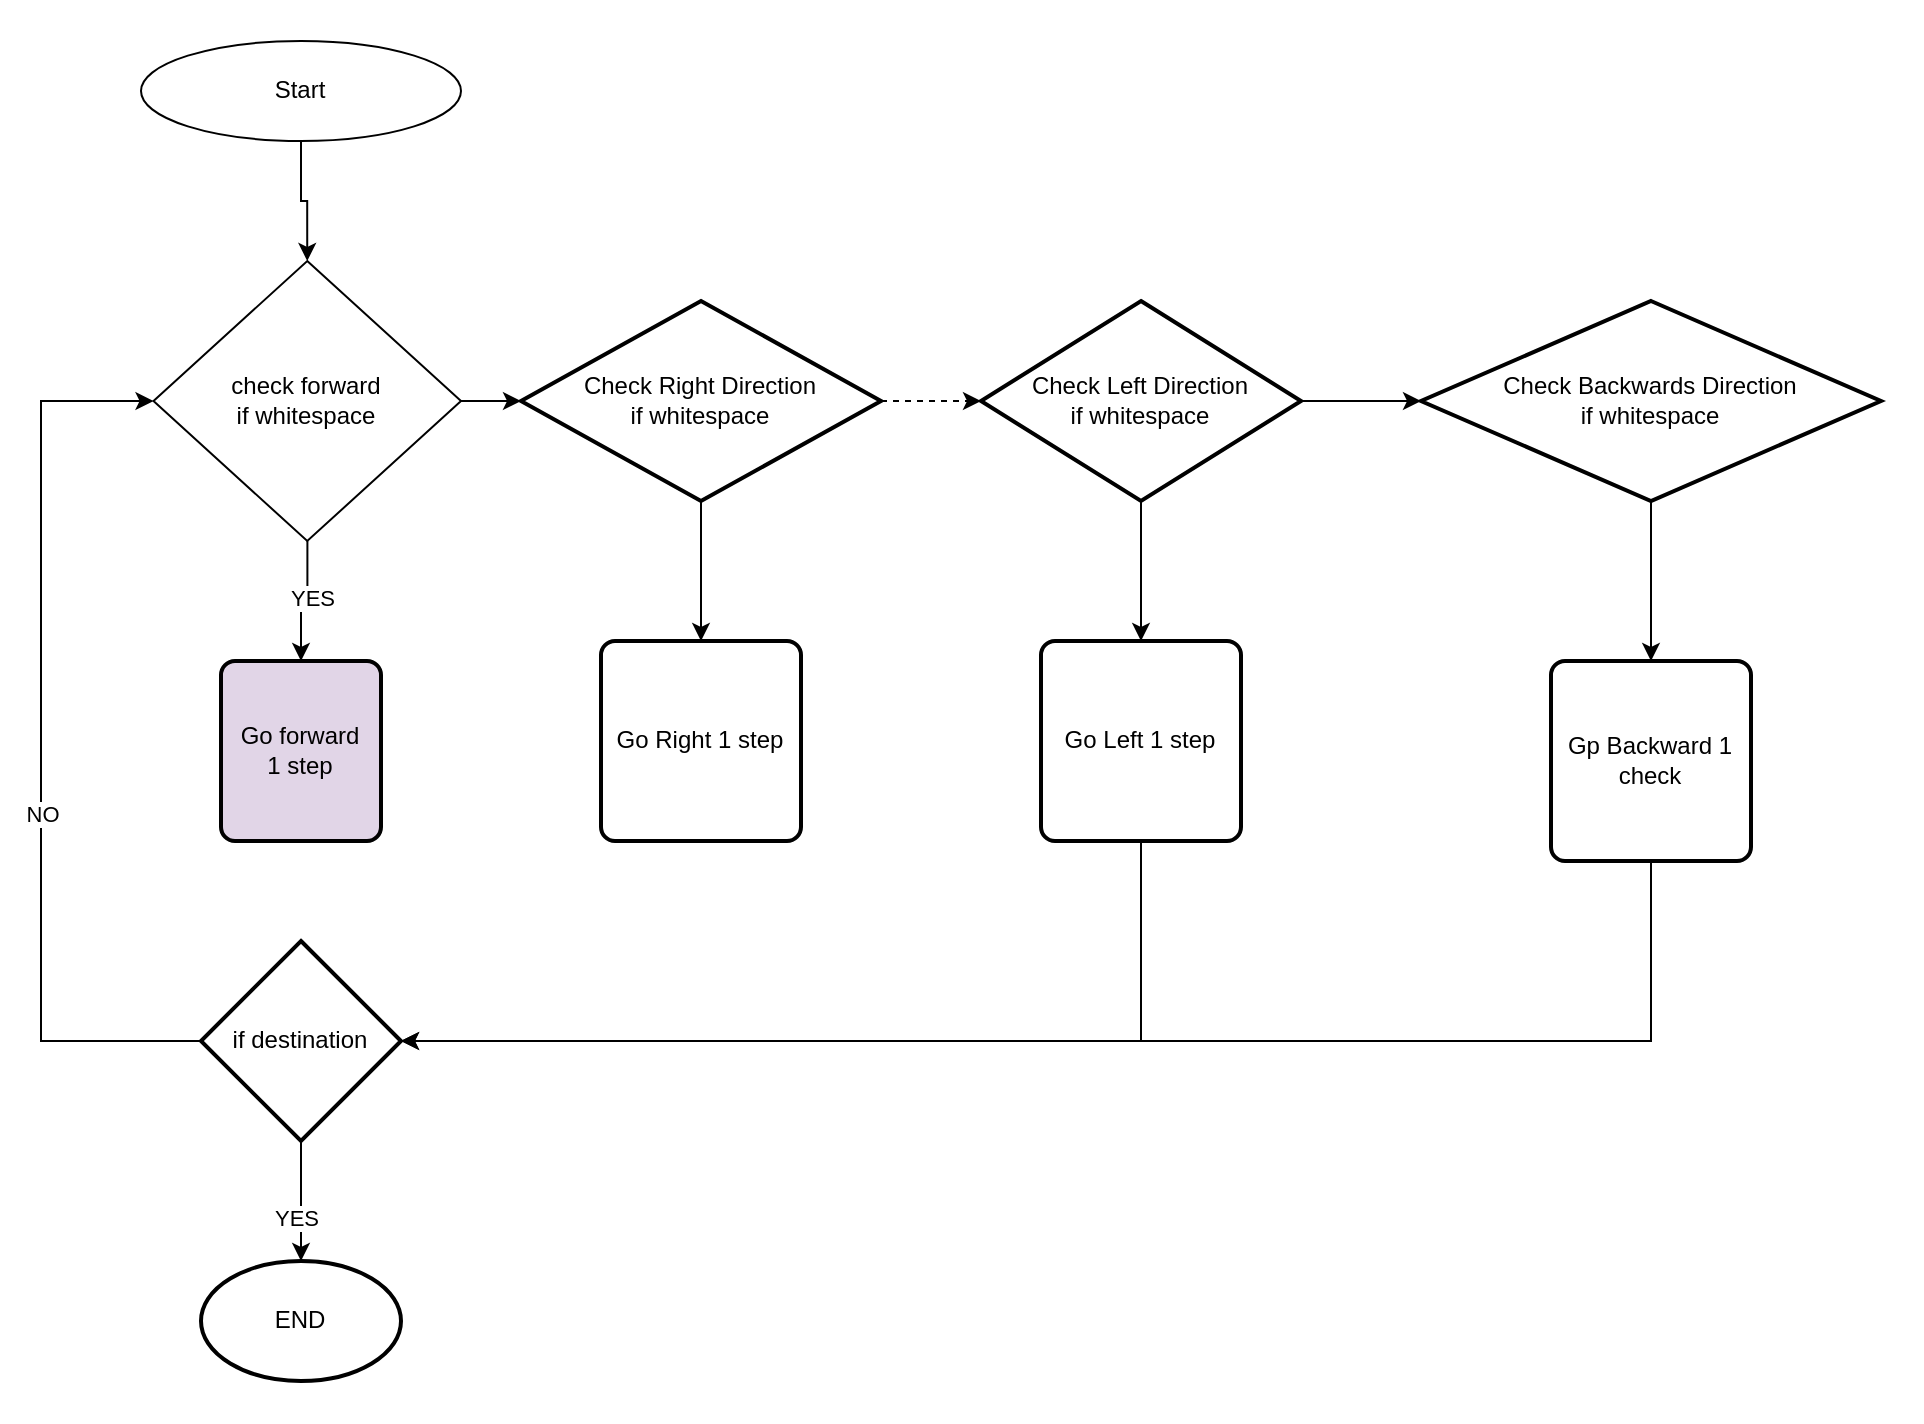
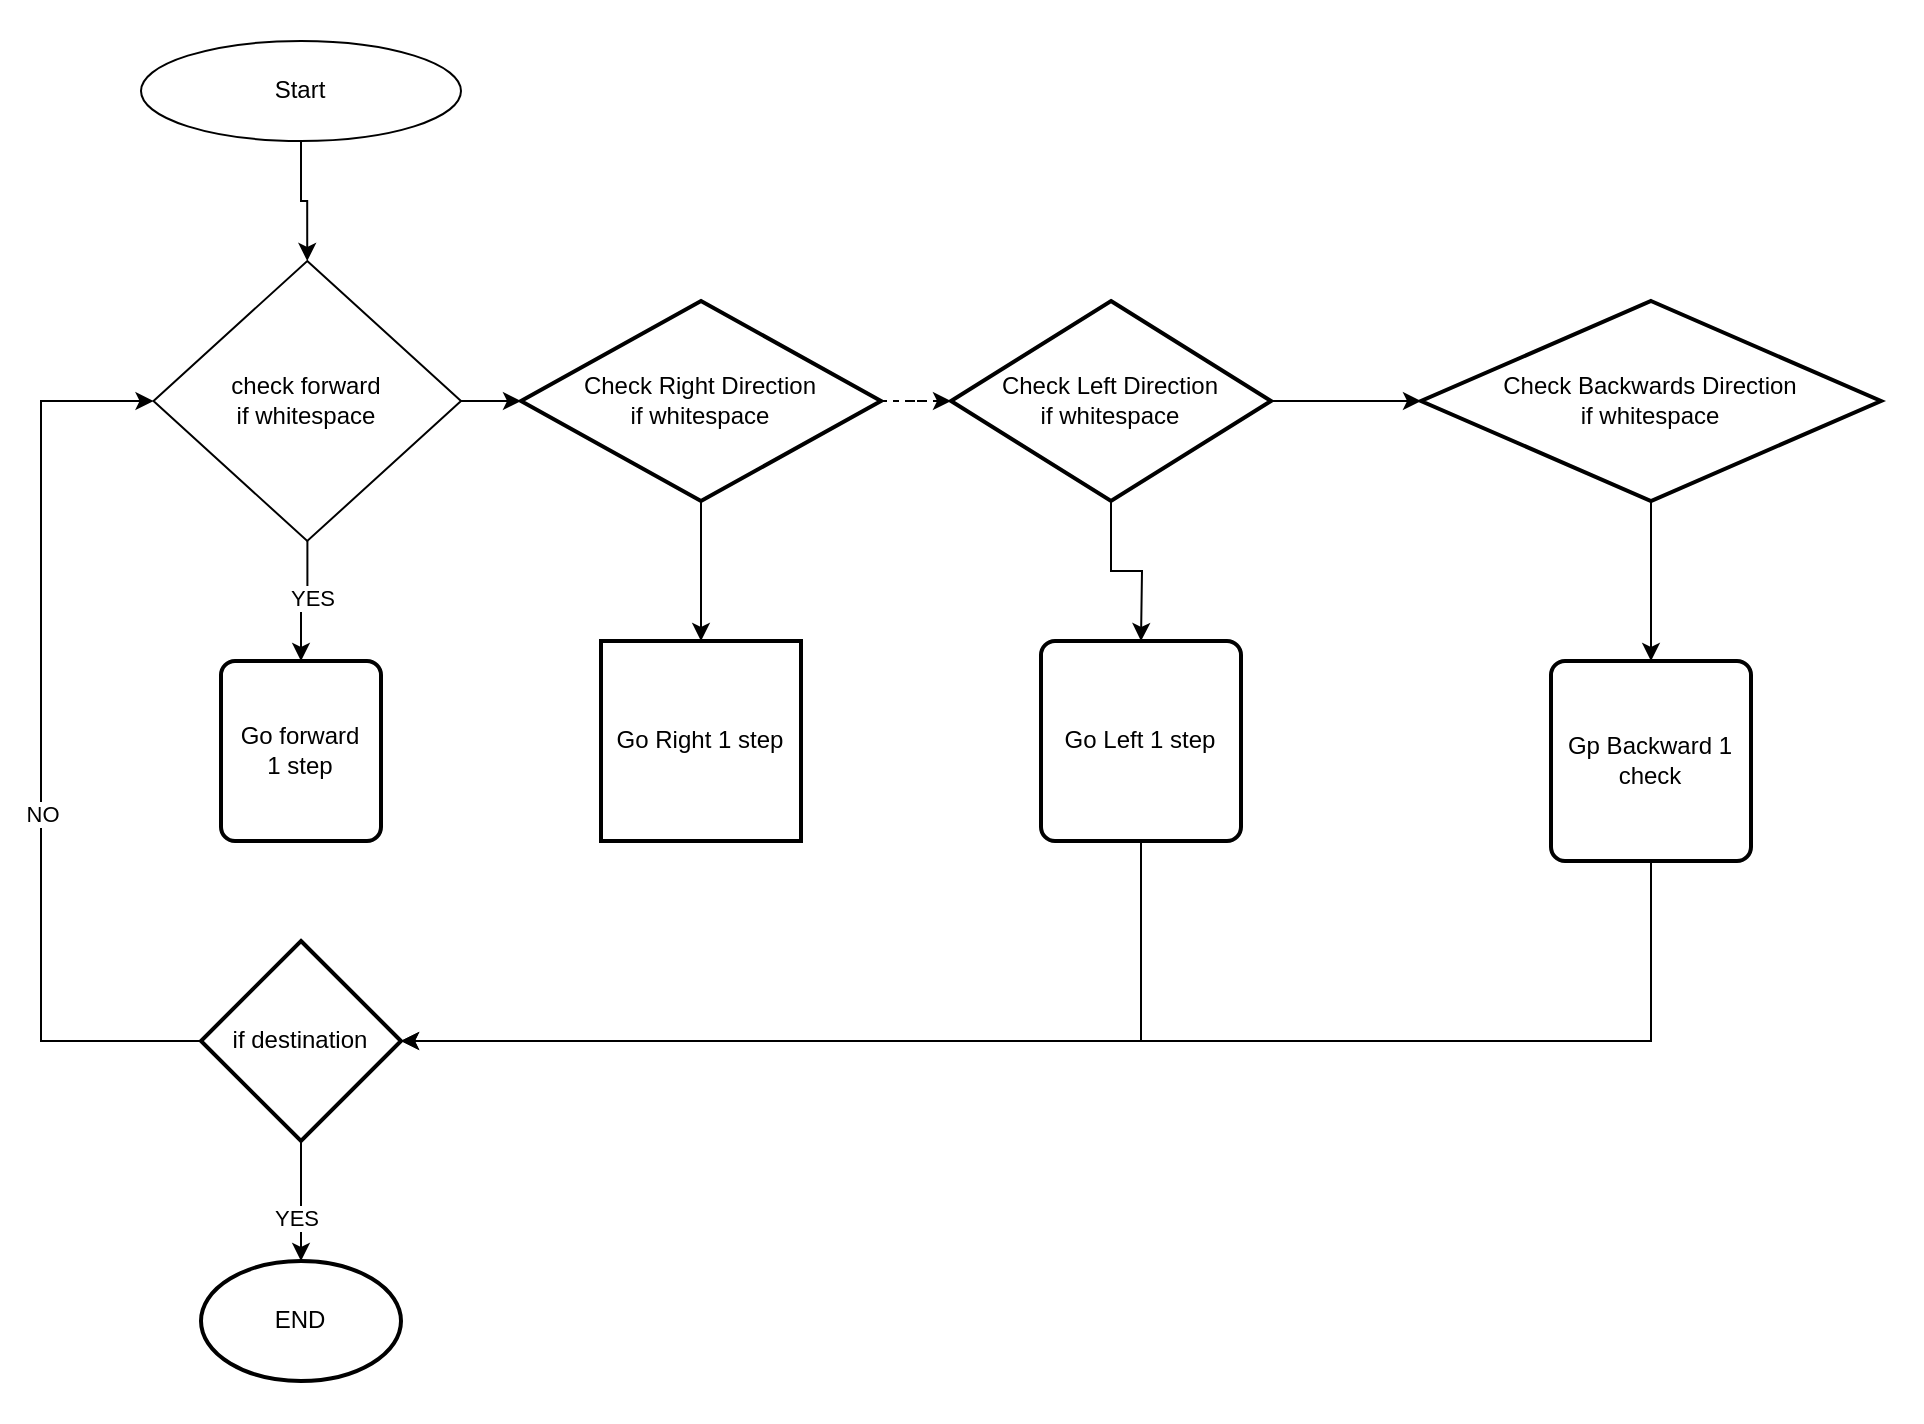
node "Check Left Direction if whitespace": moved (1141, 401) -> (1111, 401)
node "Go Right 1 step": shape rounded rectangle -> rectangle
node "Go forward 1 step": fillcolor #e1d5e7 -> #ffffff
